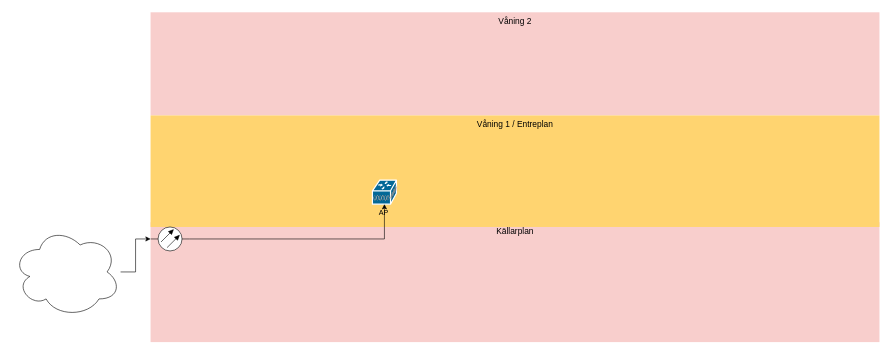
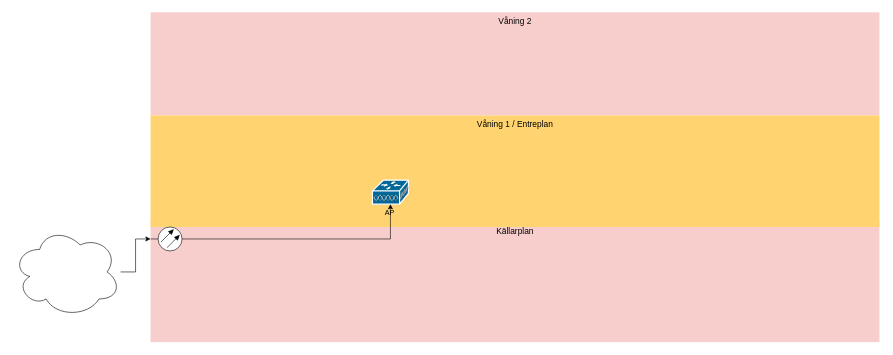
node "AP": size 24x24 -> 36x24
